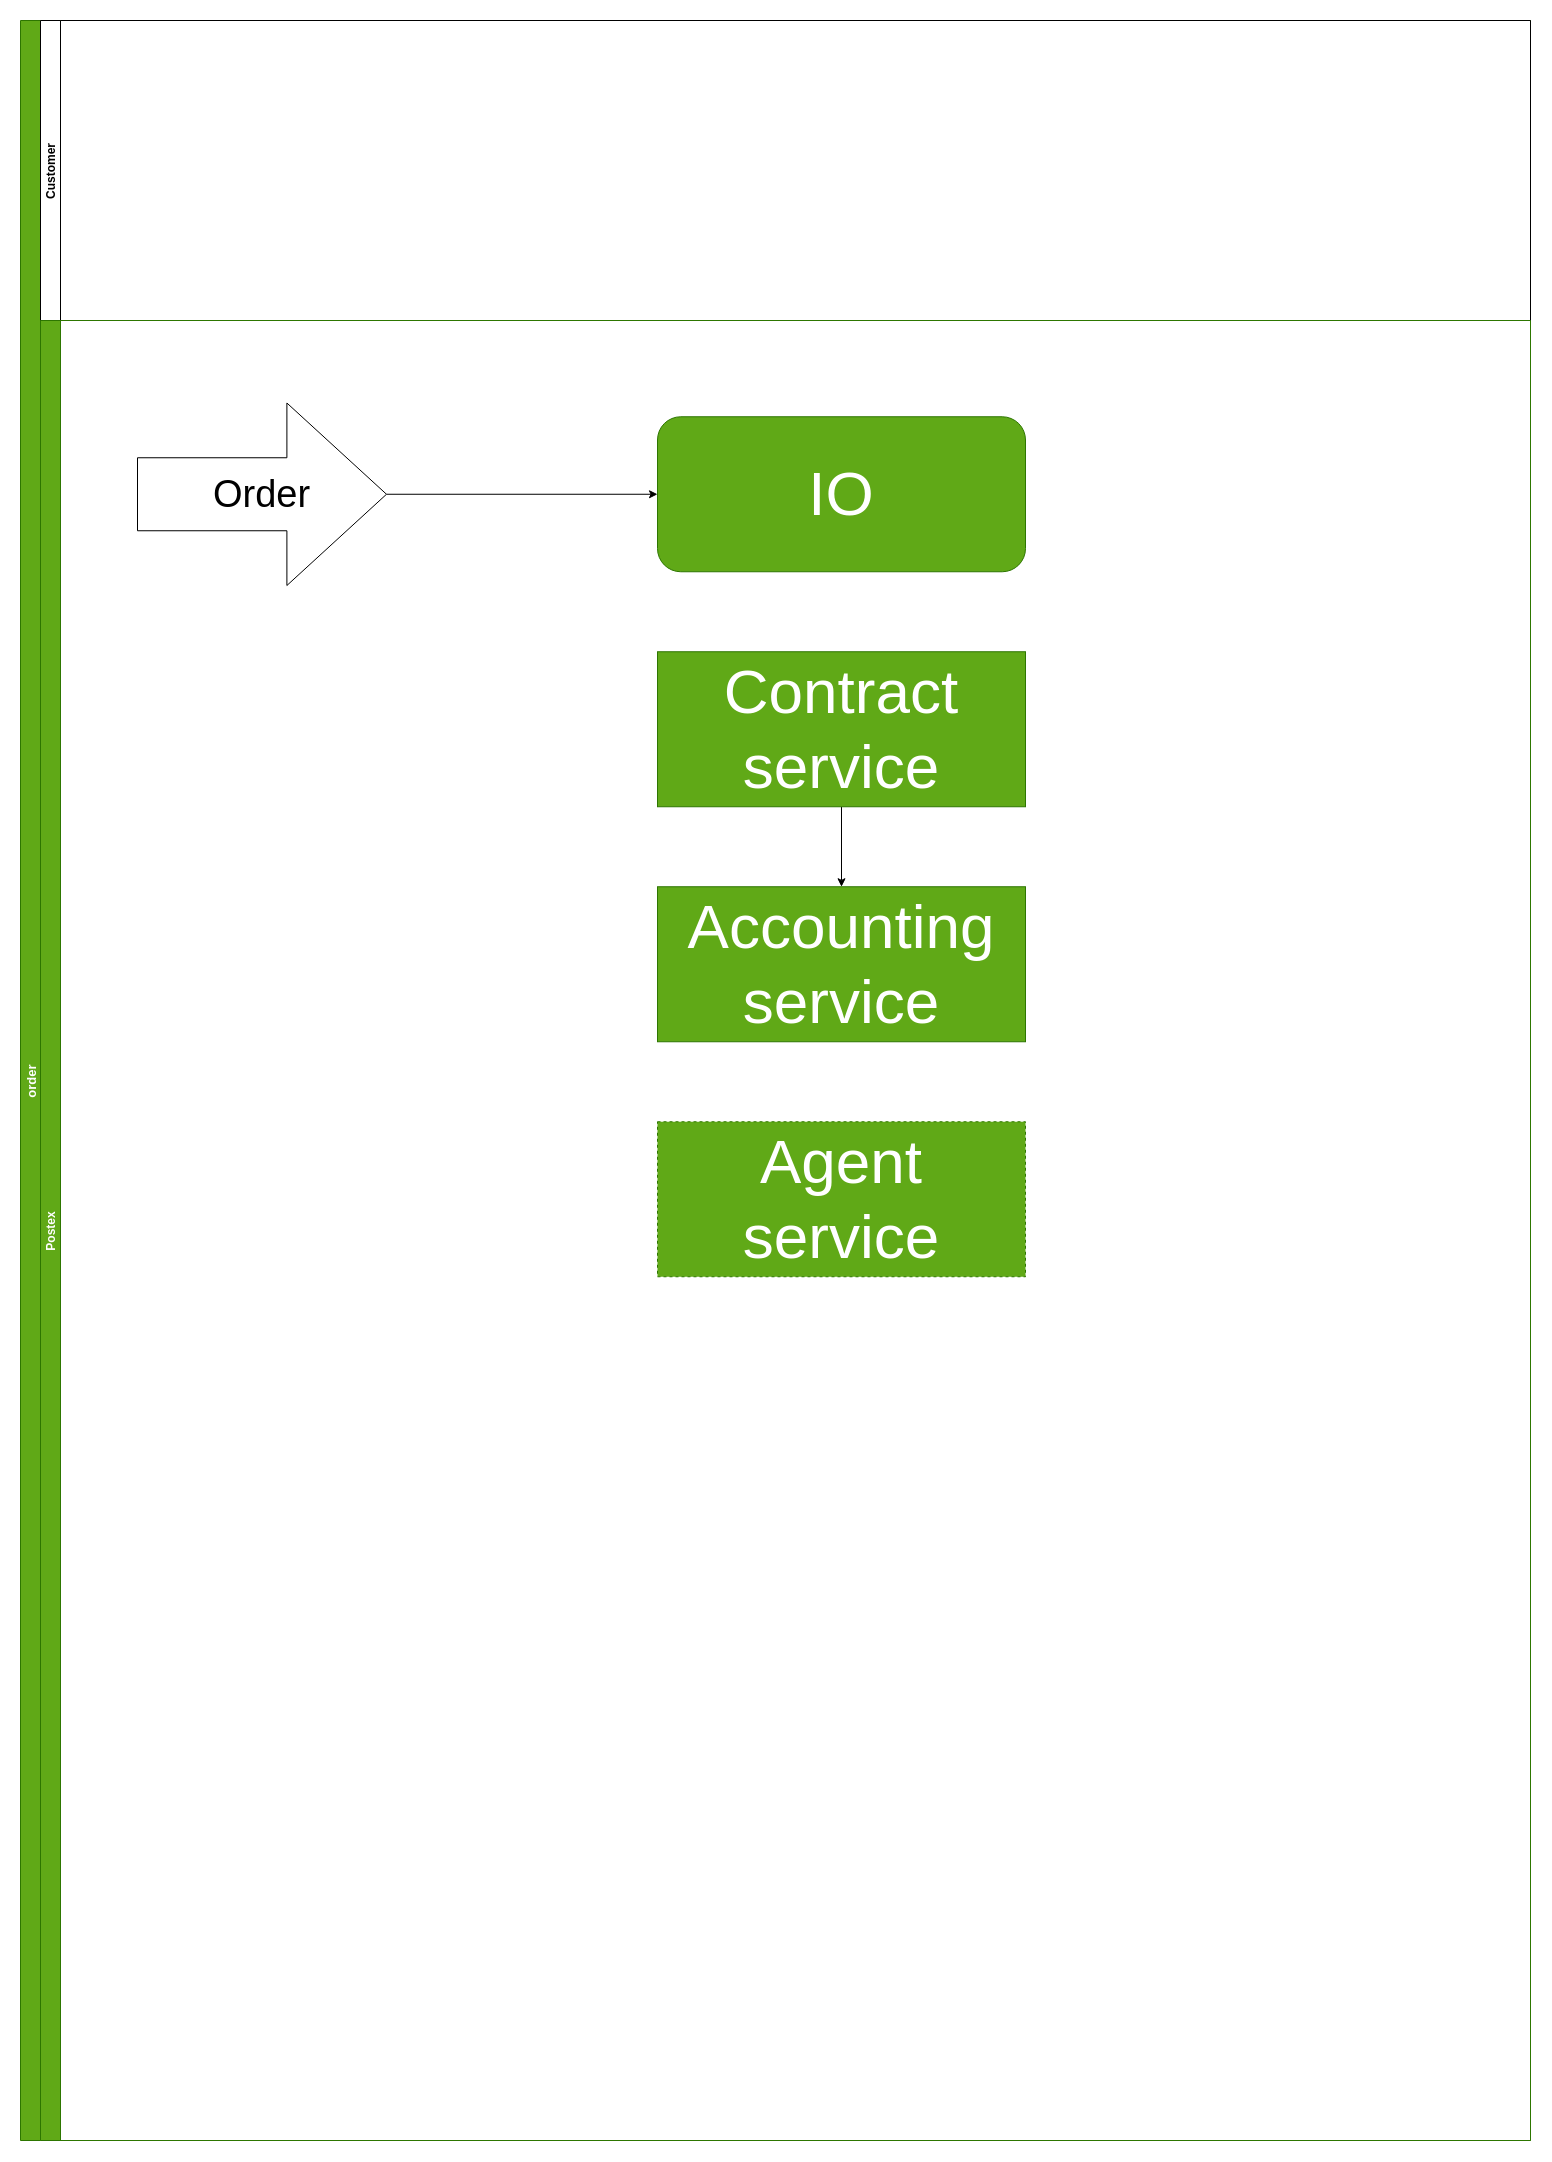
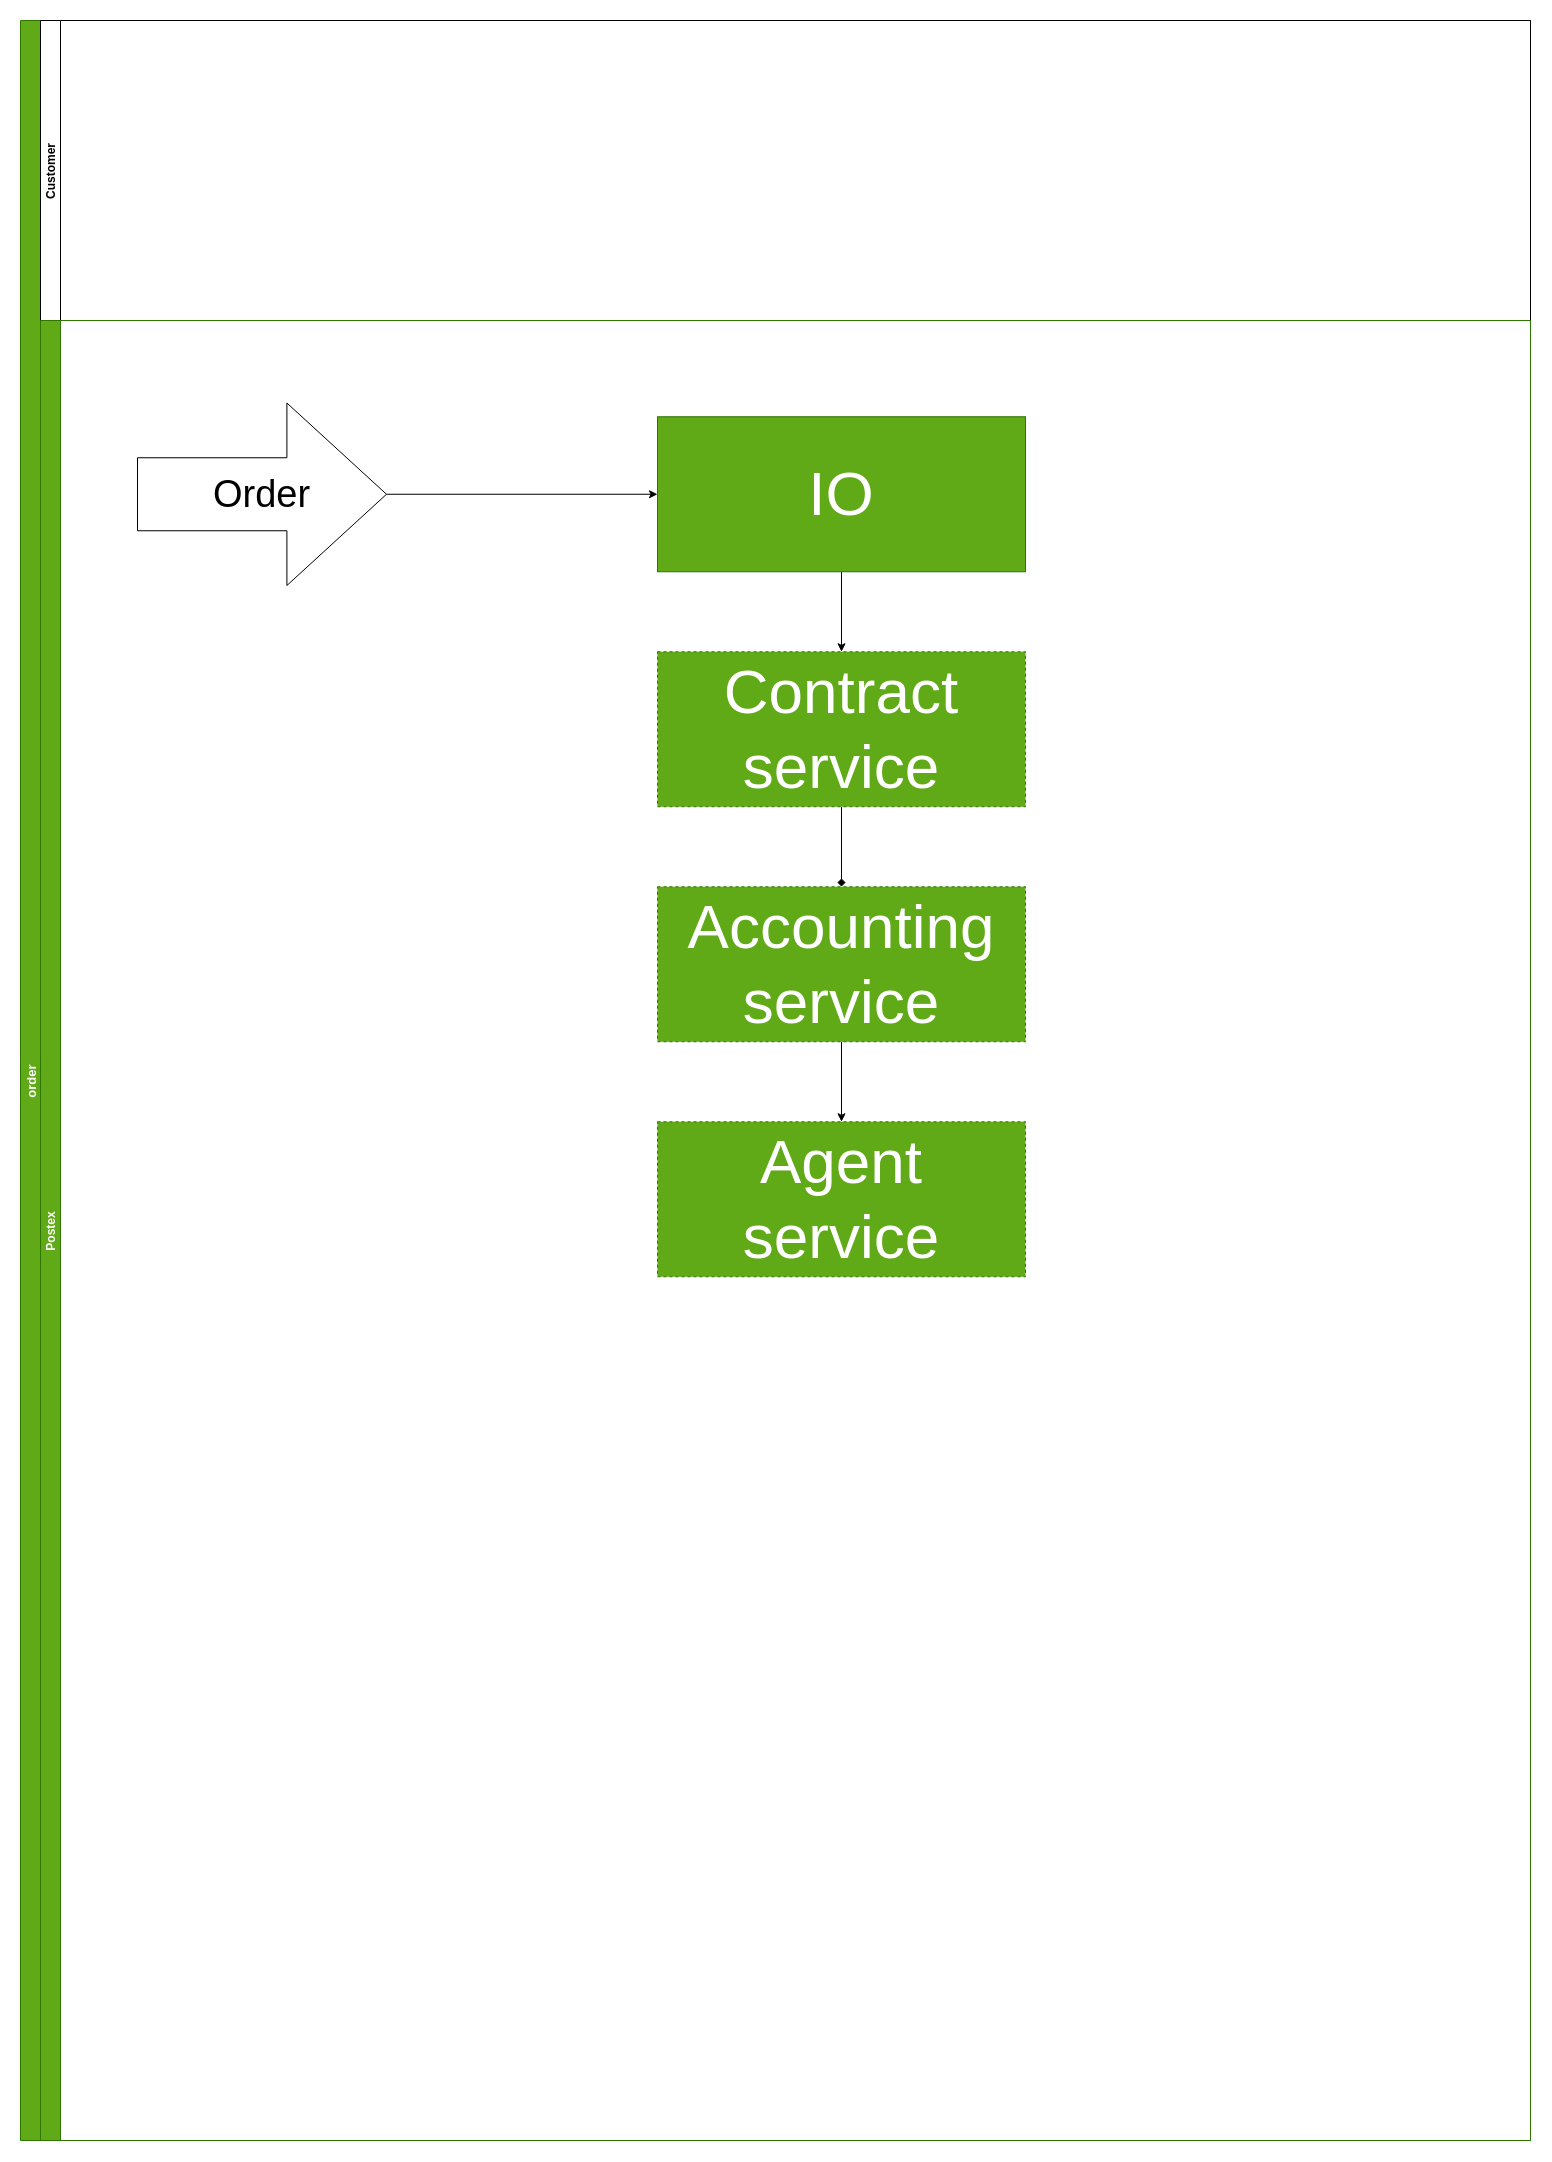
node "IO": shape rounded rectangle -> rectangle
edge "IO" -> "Contract service": added
node "Contract service": style solid -> dashed
edge "Contract service" -> "Accounting service": arrowhead classic -> diamond
node "Accounting service": style solid -> dashed
edge "Accounting service" -> "Agent service": added
